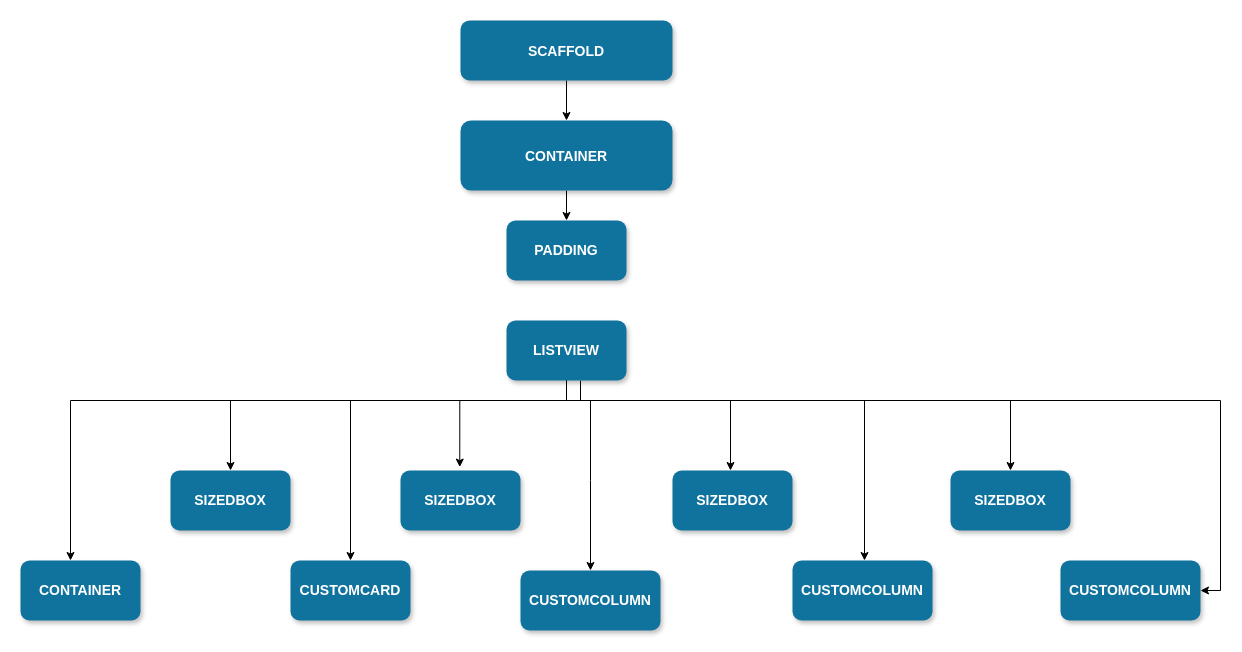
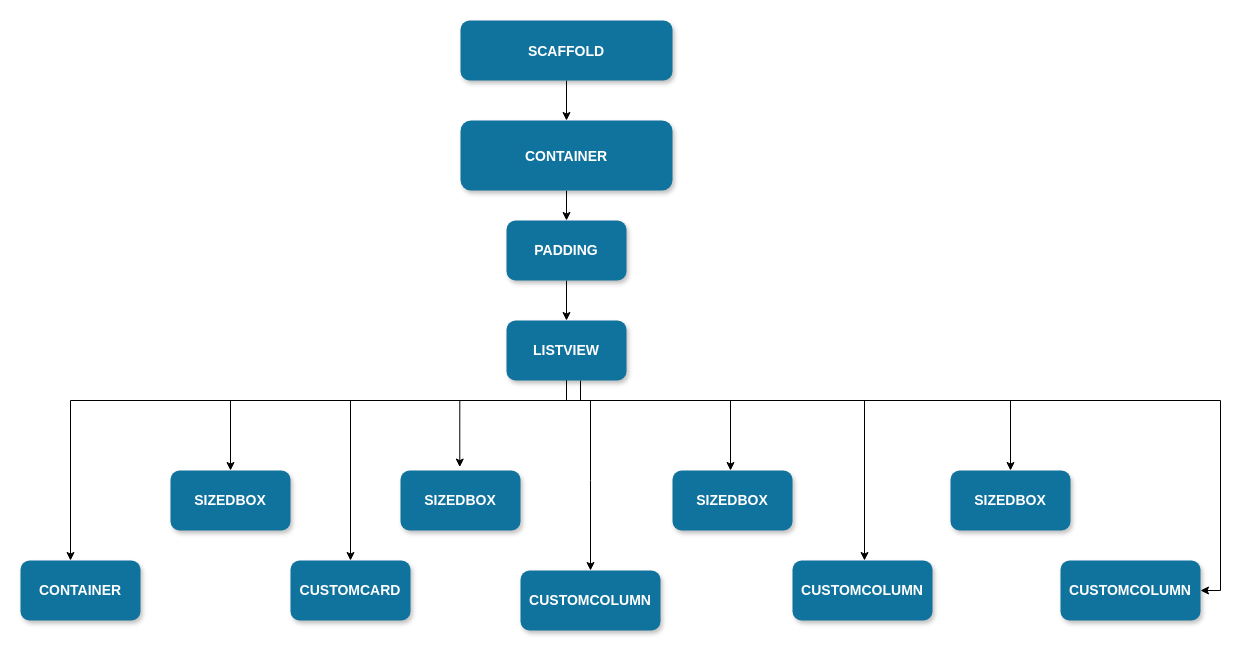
edge "PADDING" -> "LISTVIEW": added
